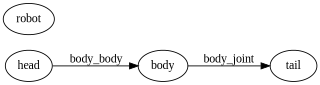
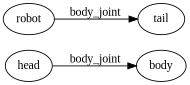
edge "head" -> "body": label "body_body" -> "body_joint"
edge "body" -> "tail": now "robot" -> "tail"
